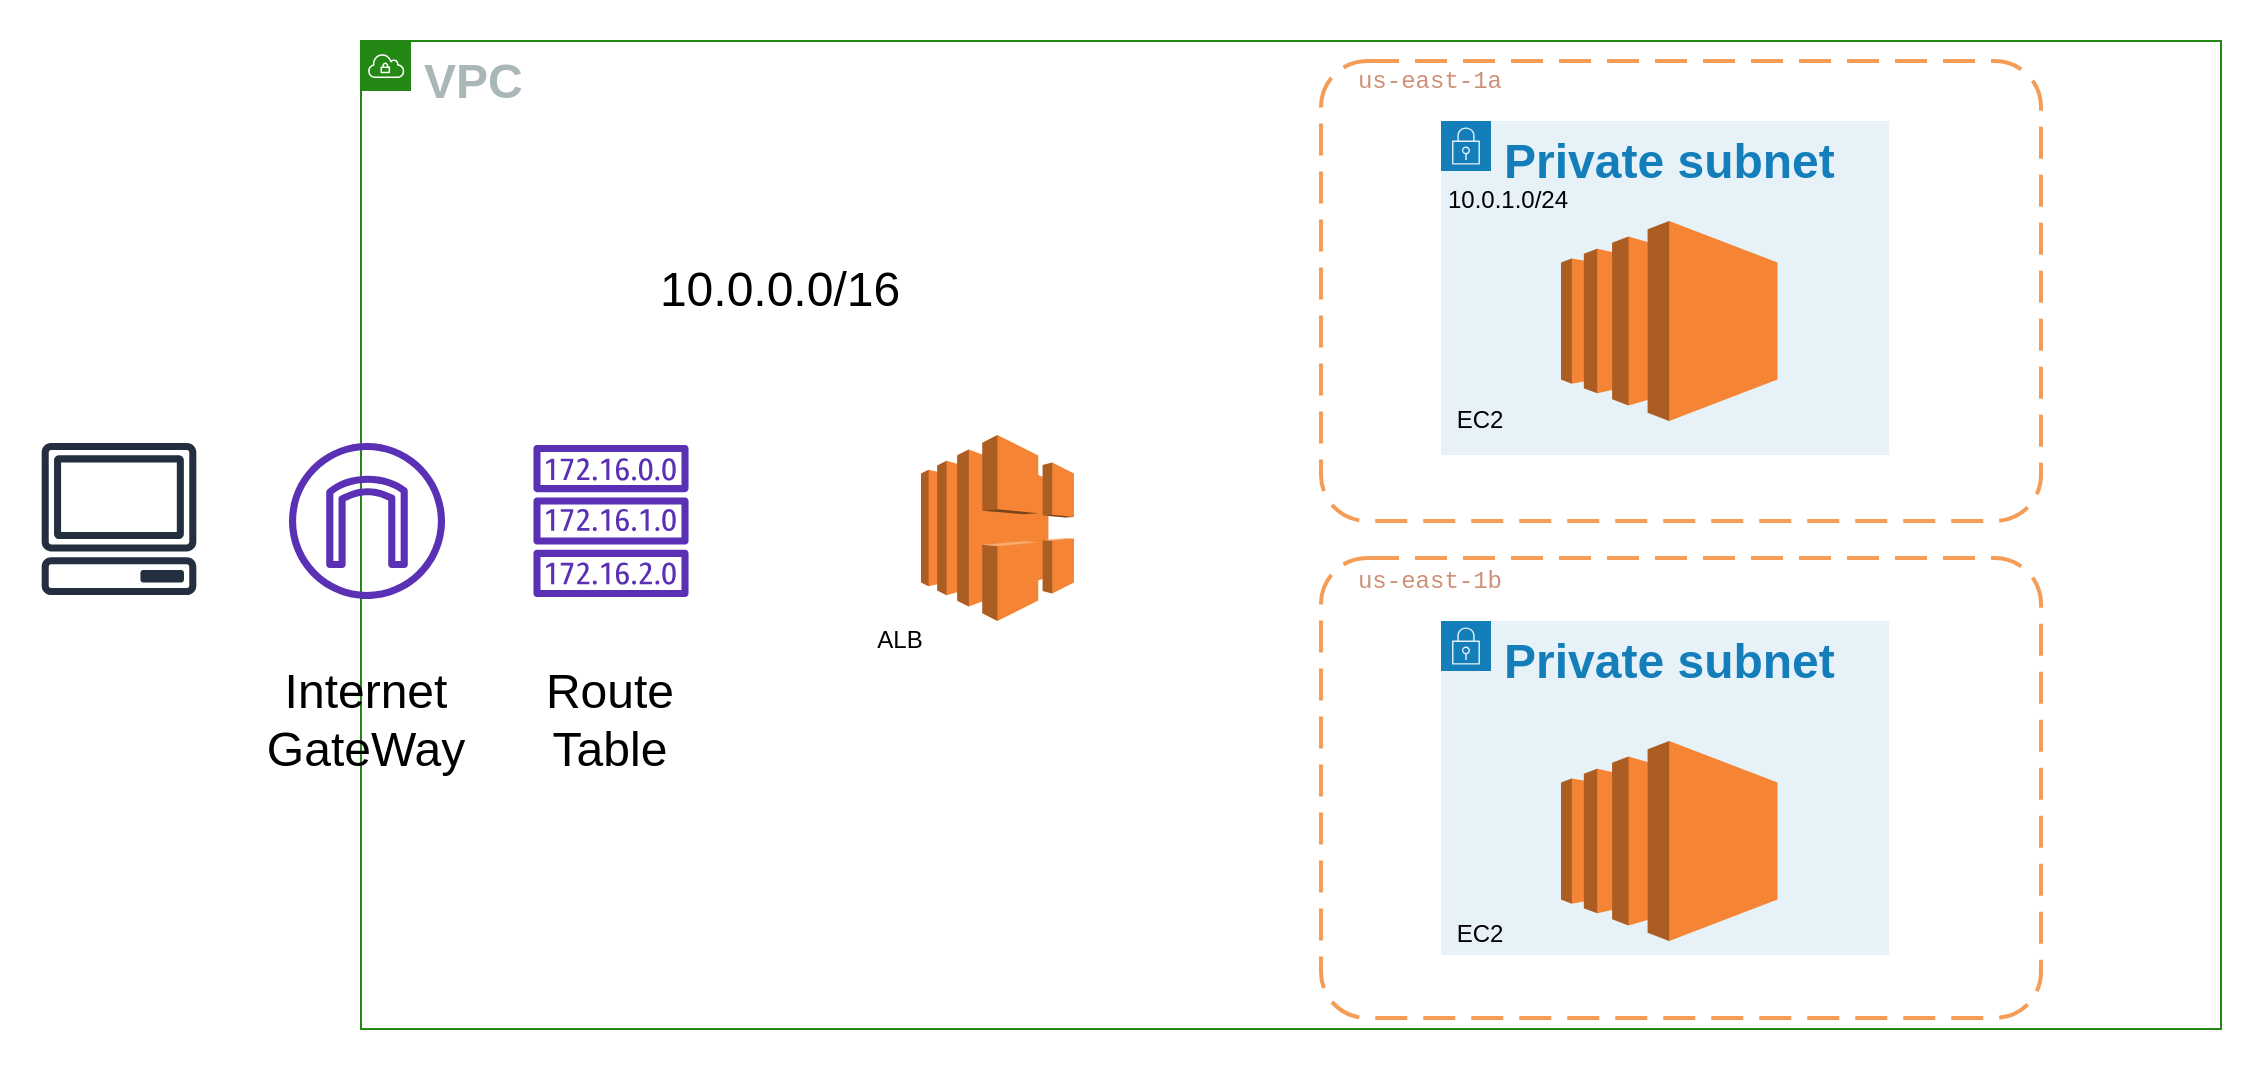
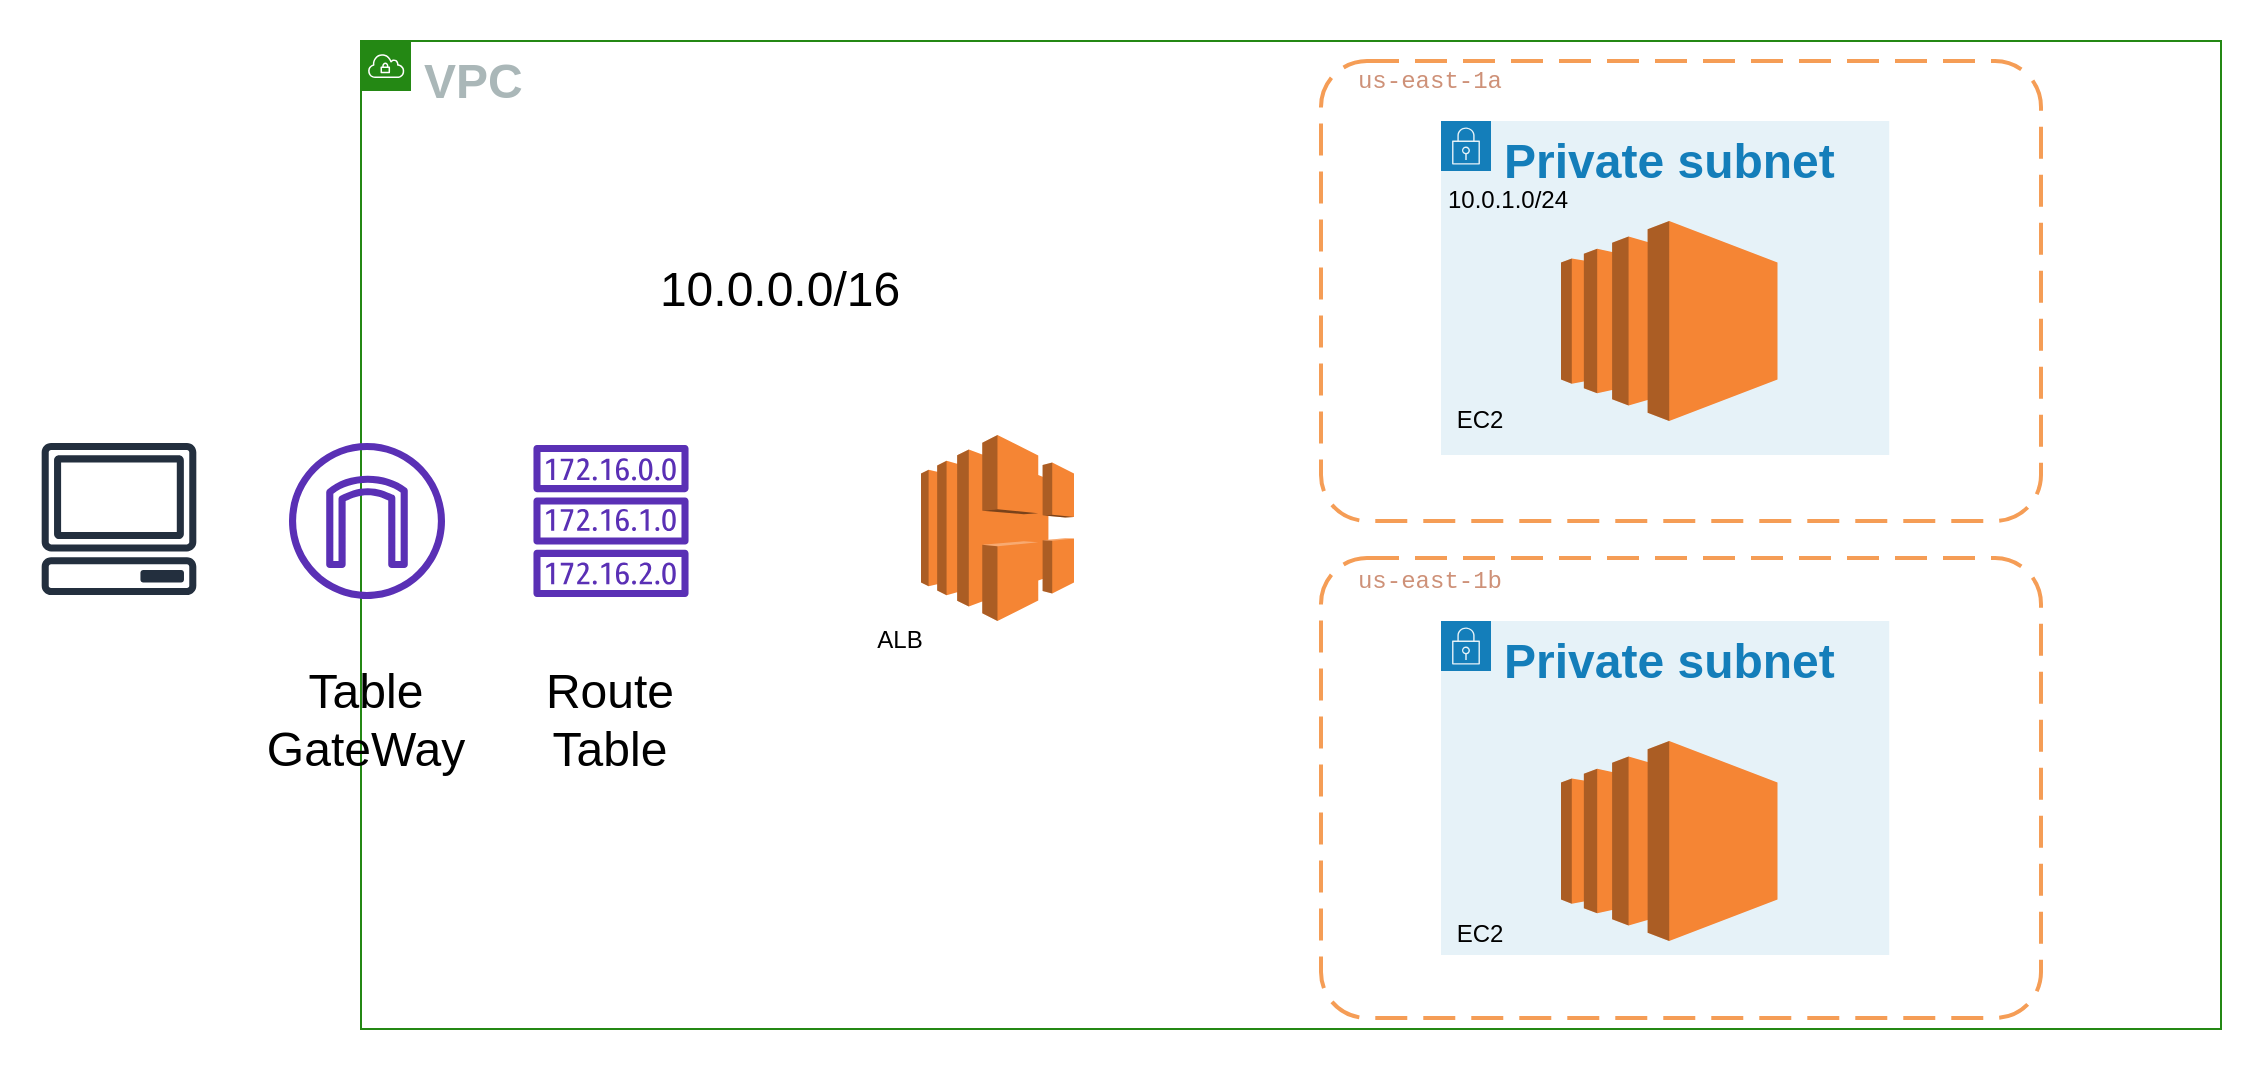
node "Internet GateWay": label "Internet GateWay" -> "Table GateWay"
